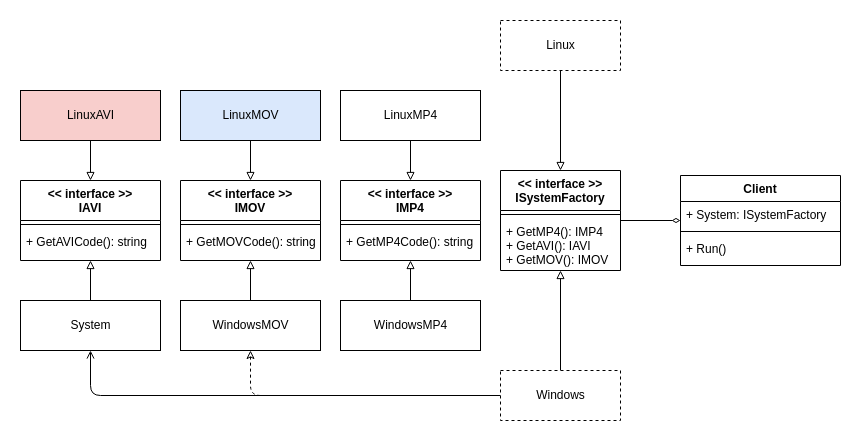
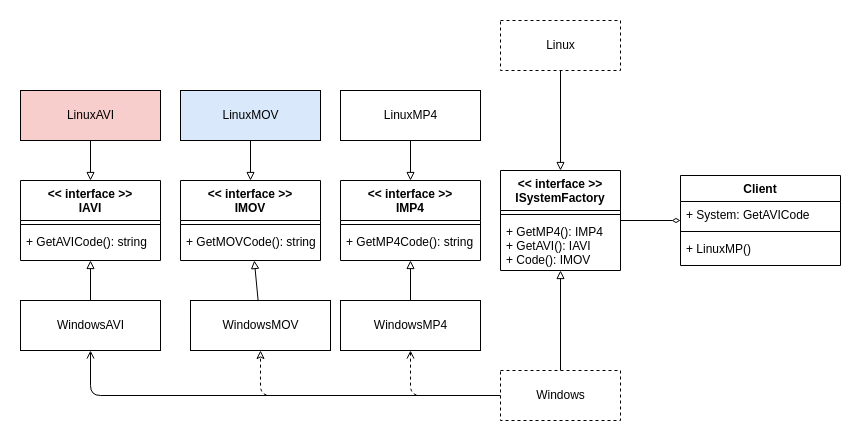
node "+ System: ISystemFactory": label "+ System: ISystemFactory" -> "+ System: GetAVICode"
node "+ GetMP4(): IMP4 + GetAVI(): IAVI + GetMOV(): IMOV": label "+ GetMP4(): IMP4 + GetAVI(): IAVI + GetMOV(): IMOV" -> "+ GetMP4(): IMP4 + GetAVI(): IAVI + Code(): IMOV"
node "+ Run()": label "+ Run()" -> "+ LinuxMP()"
node "System": label "System" -> "WindowsAVI"
node "WindowsMOV": moved (251, 326) -> (261, 326)
edge "Windows" -> "WindowsMP4": added
